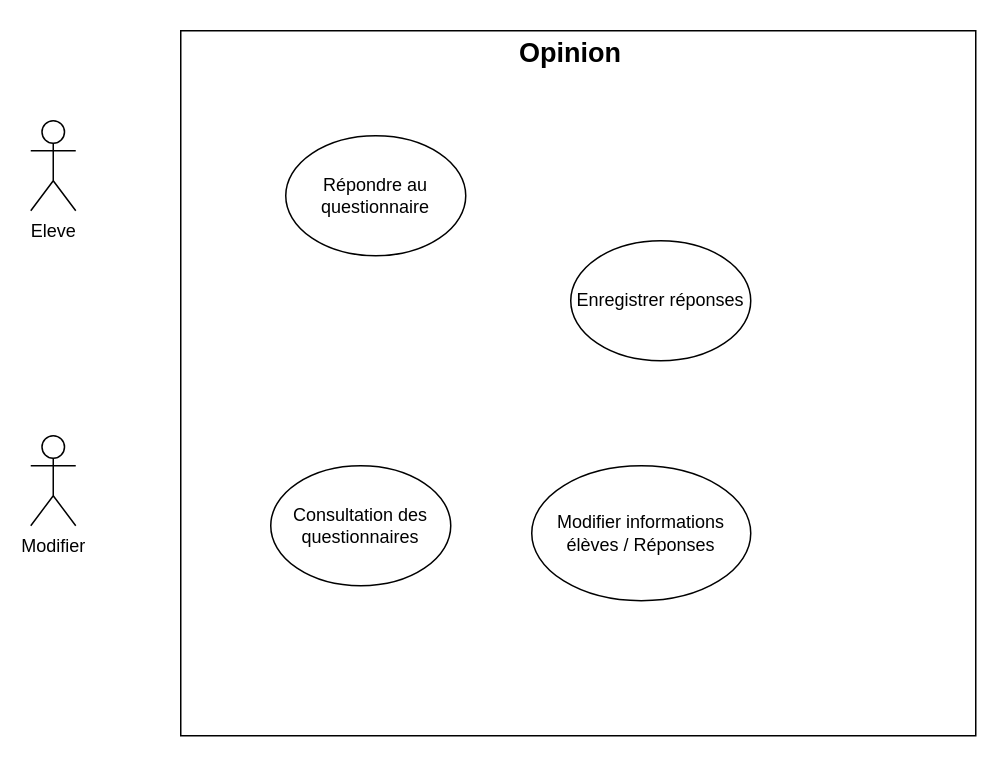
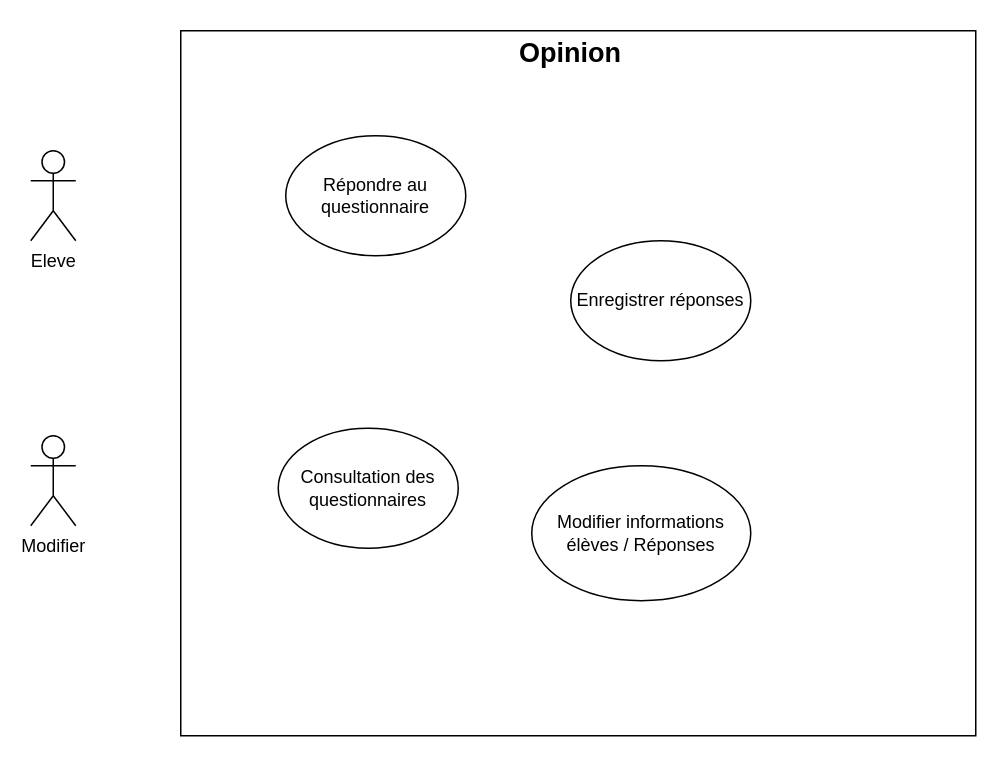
node "Eleve": moved (53, 166) -> (53, 196)
node "Consultation des questionnaires": moved (361, 526) -> (368, 488)
